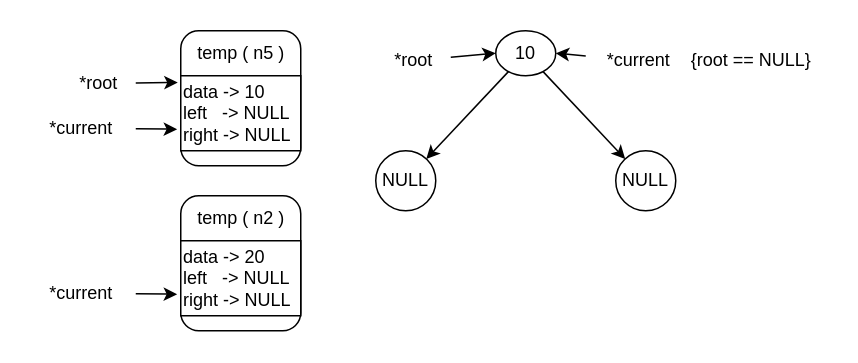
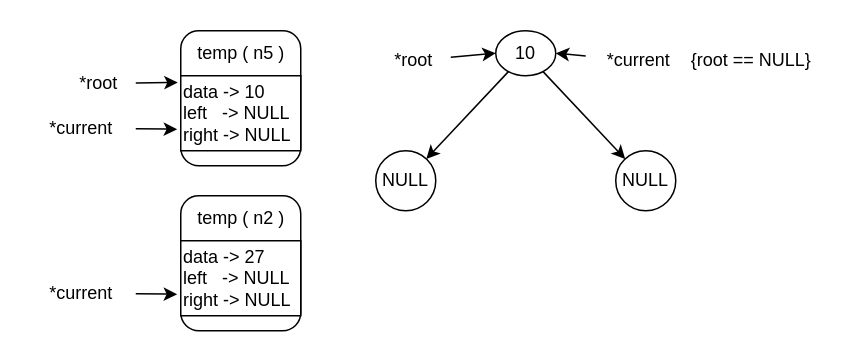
node "data -> 20 left -> NULL right -> NULL": label "data -> 20 left -> NULL right -> NULL" -> "data -> 27 left -> NULL right -> NULL"
